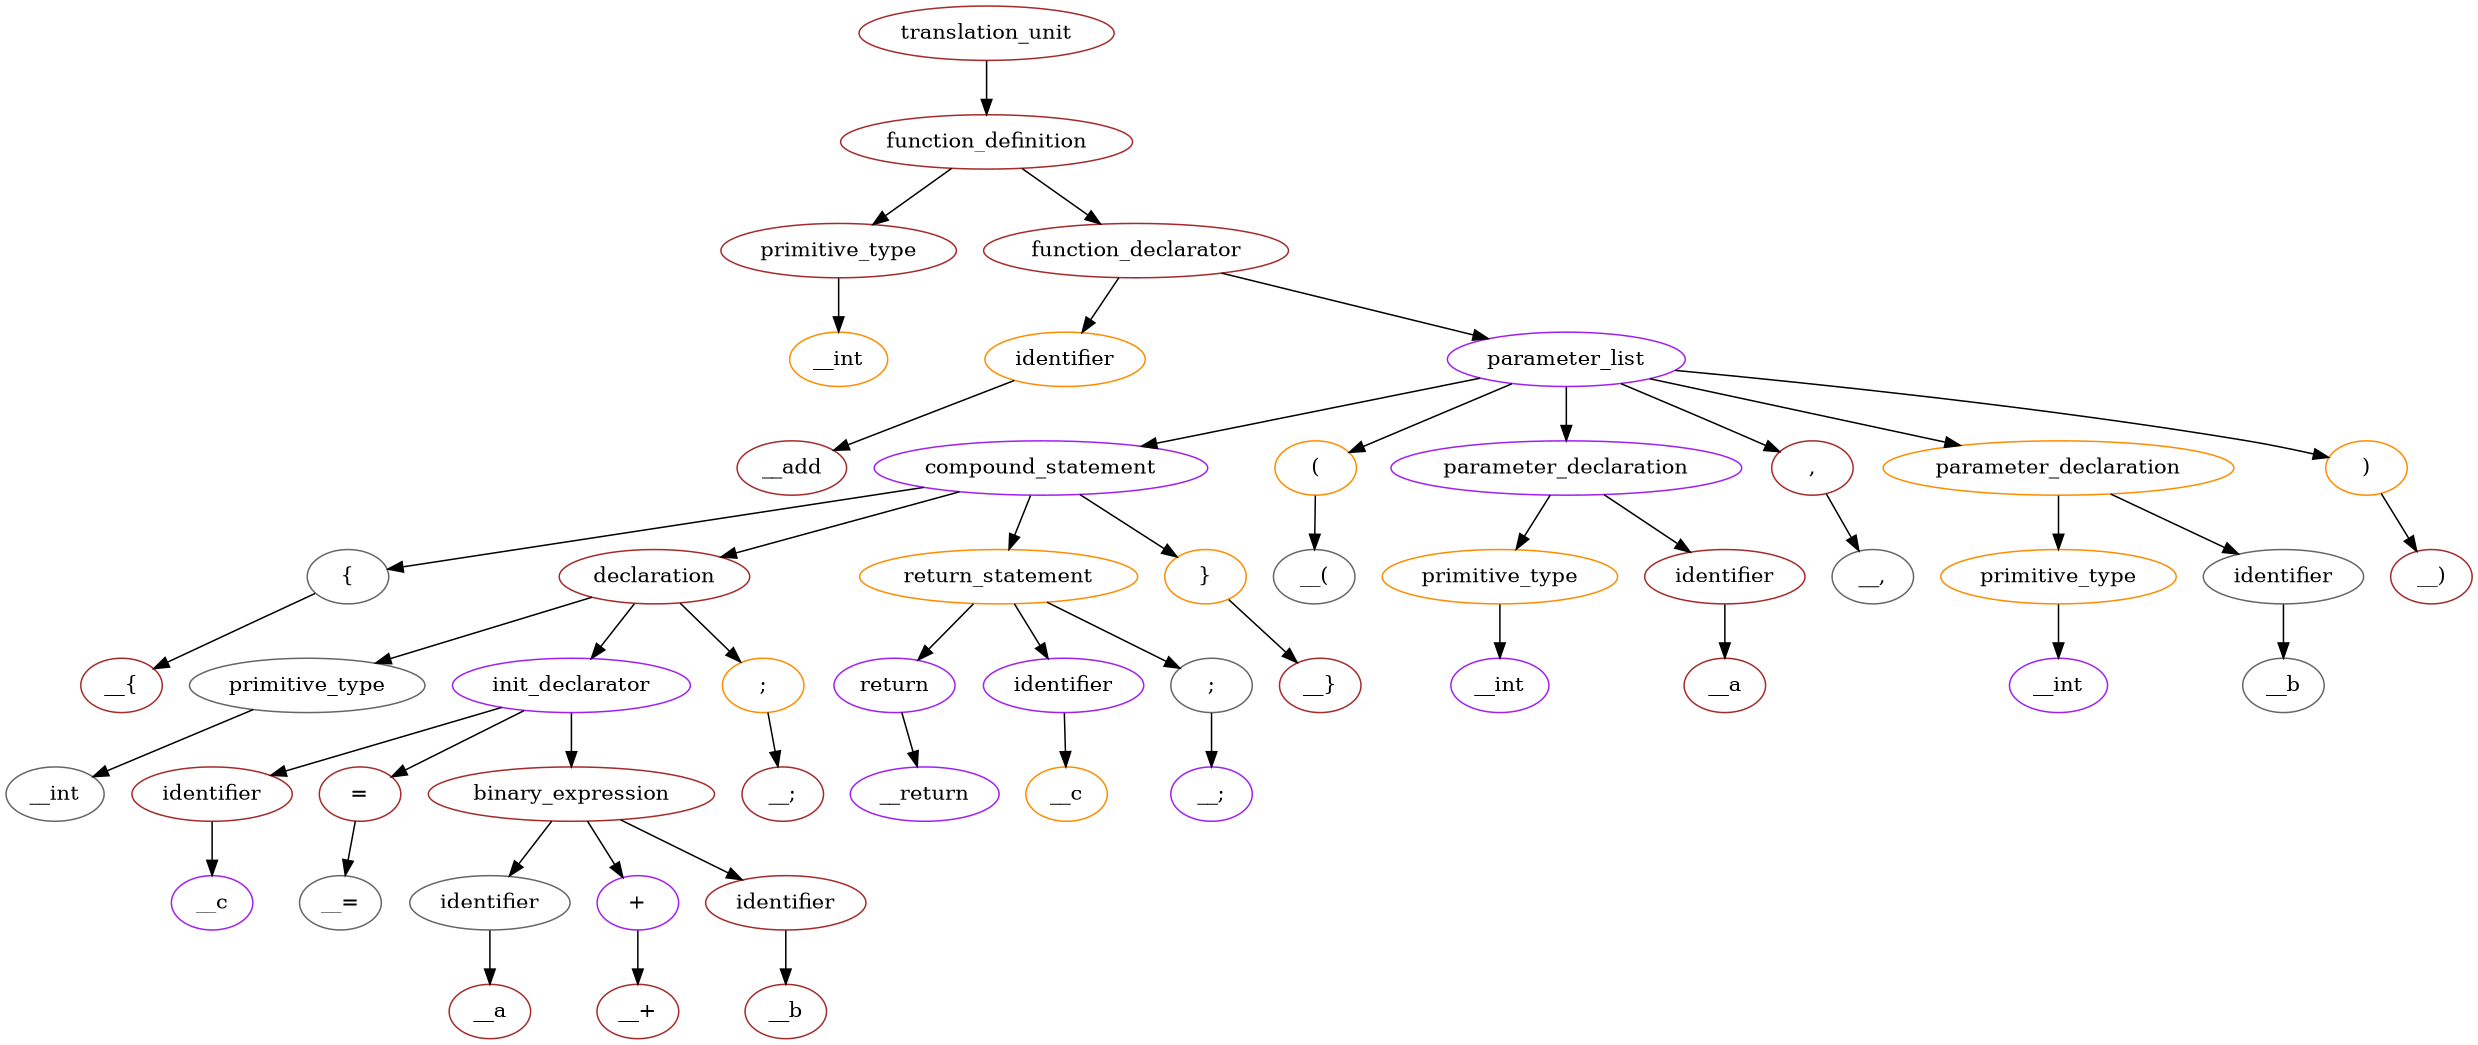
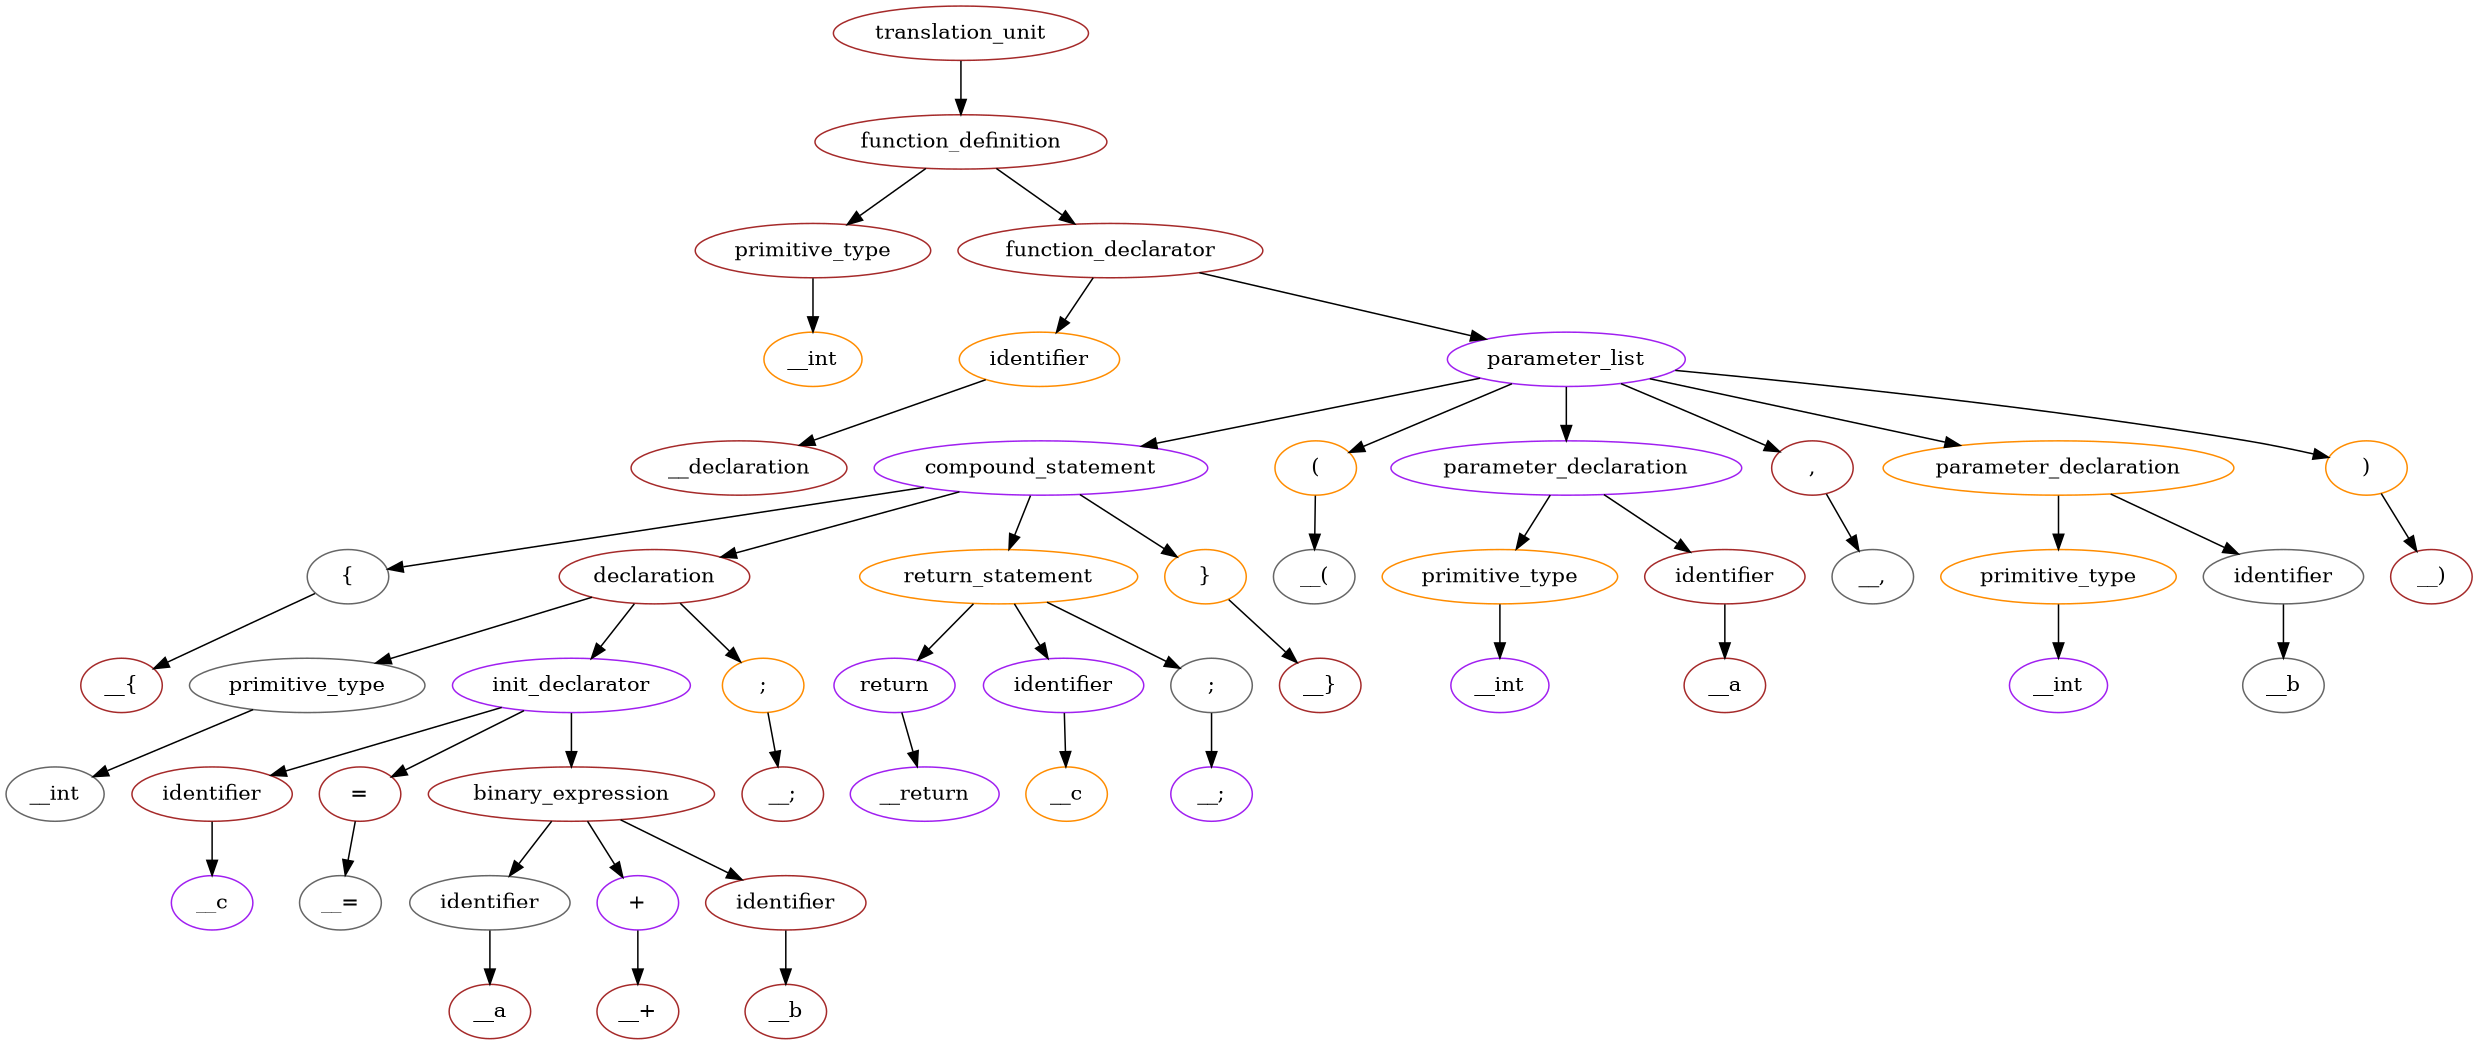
node "__add": label "__add" -> "__declaration"
